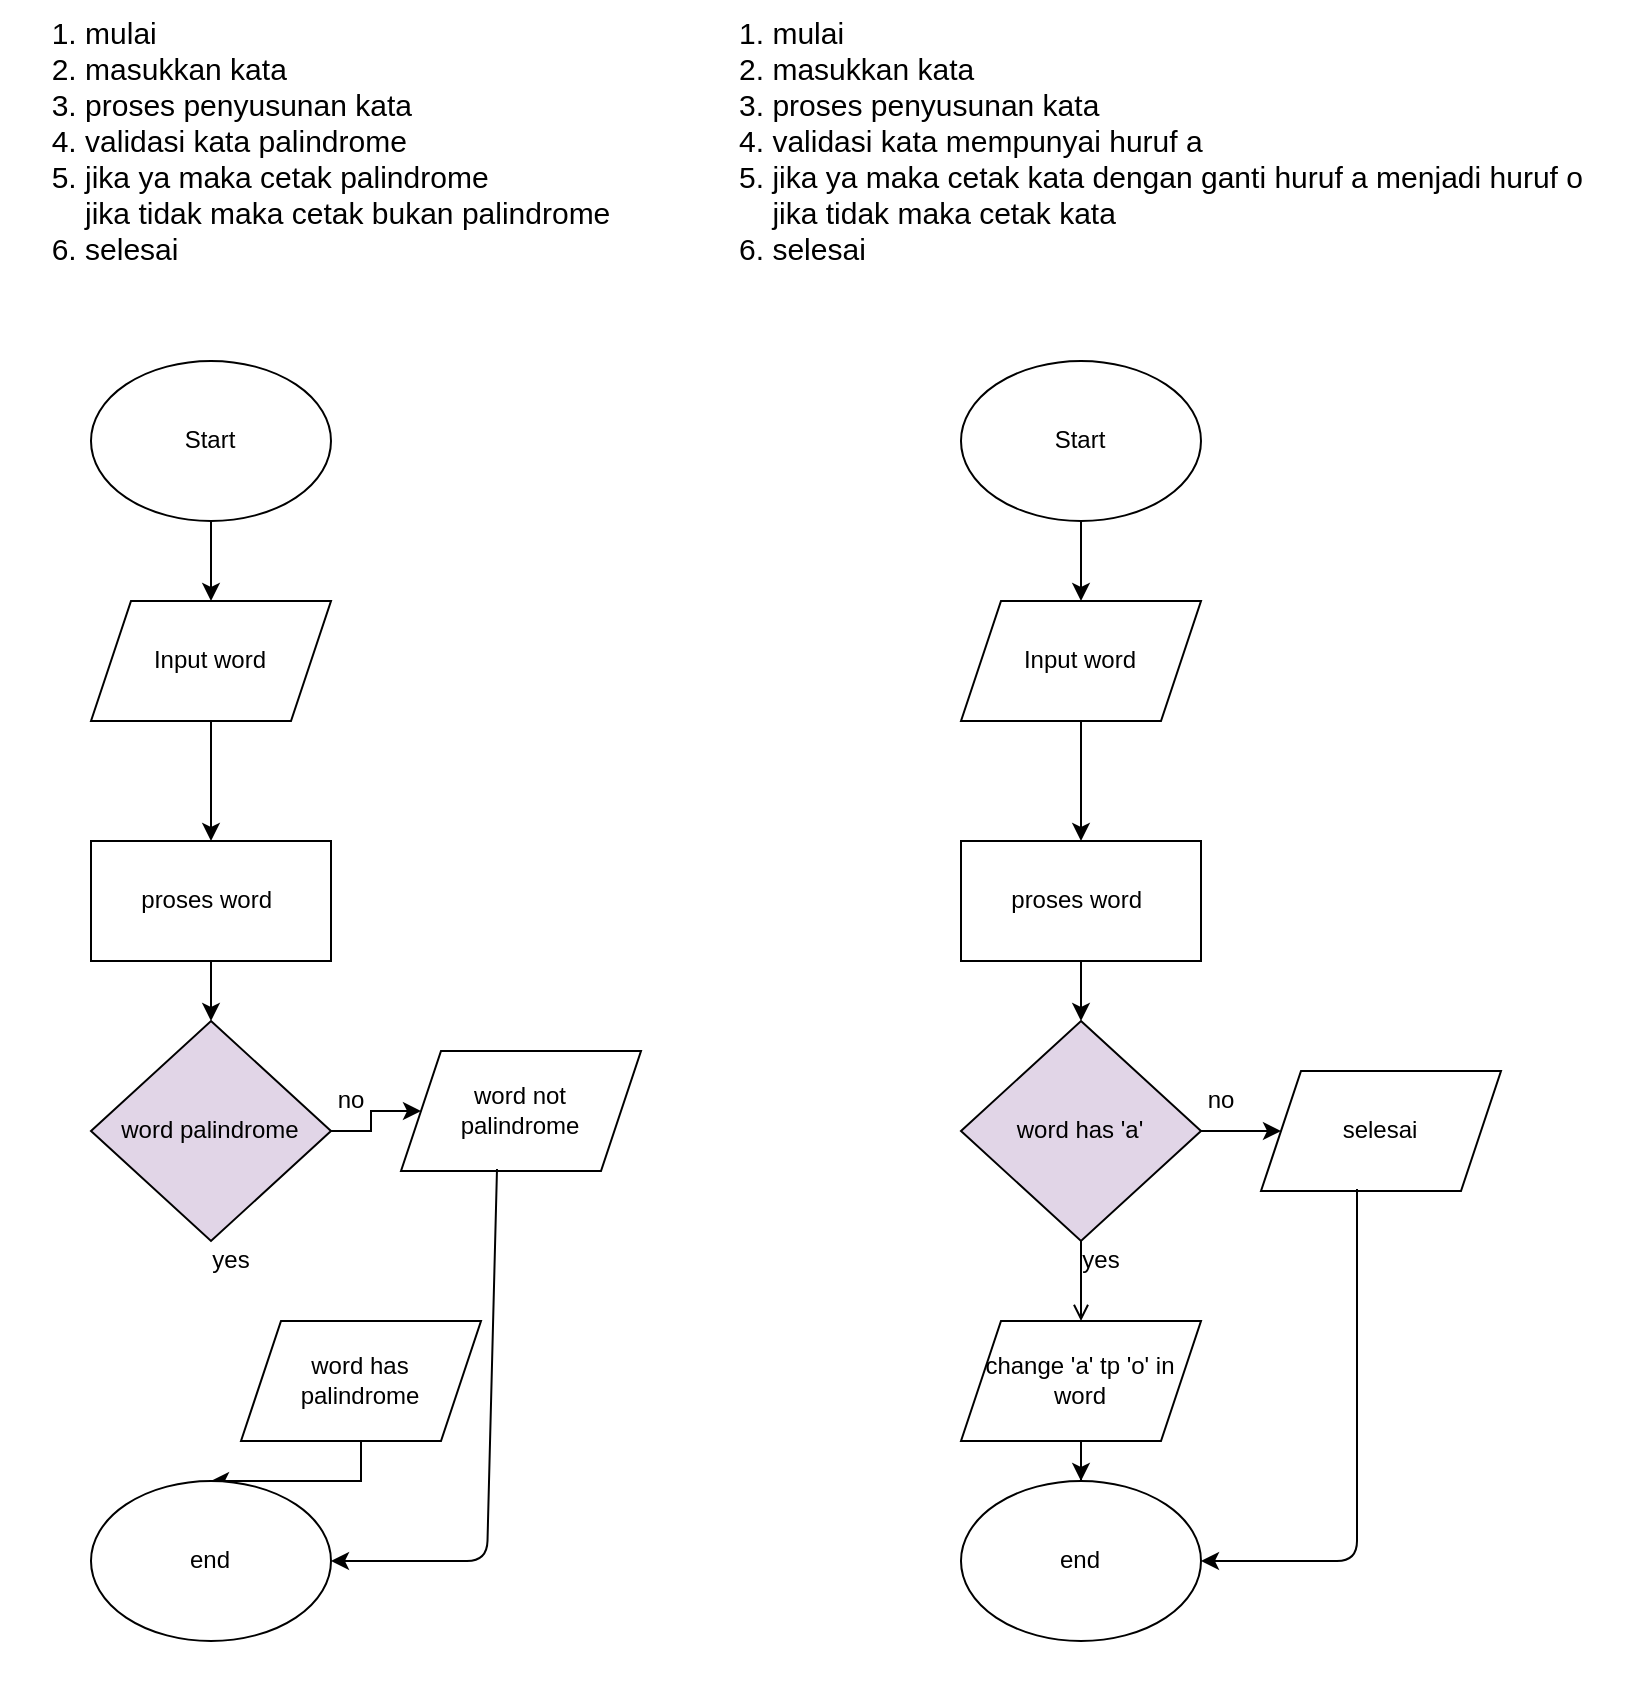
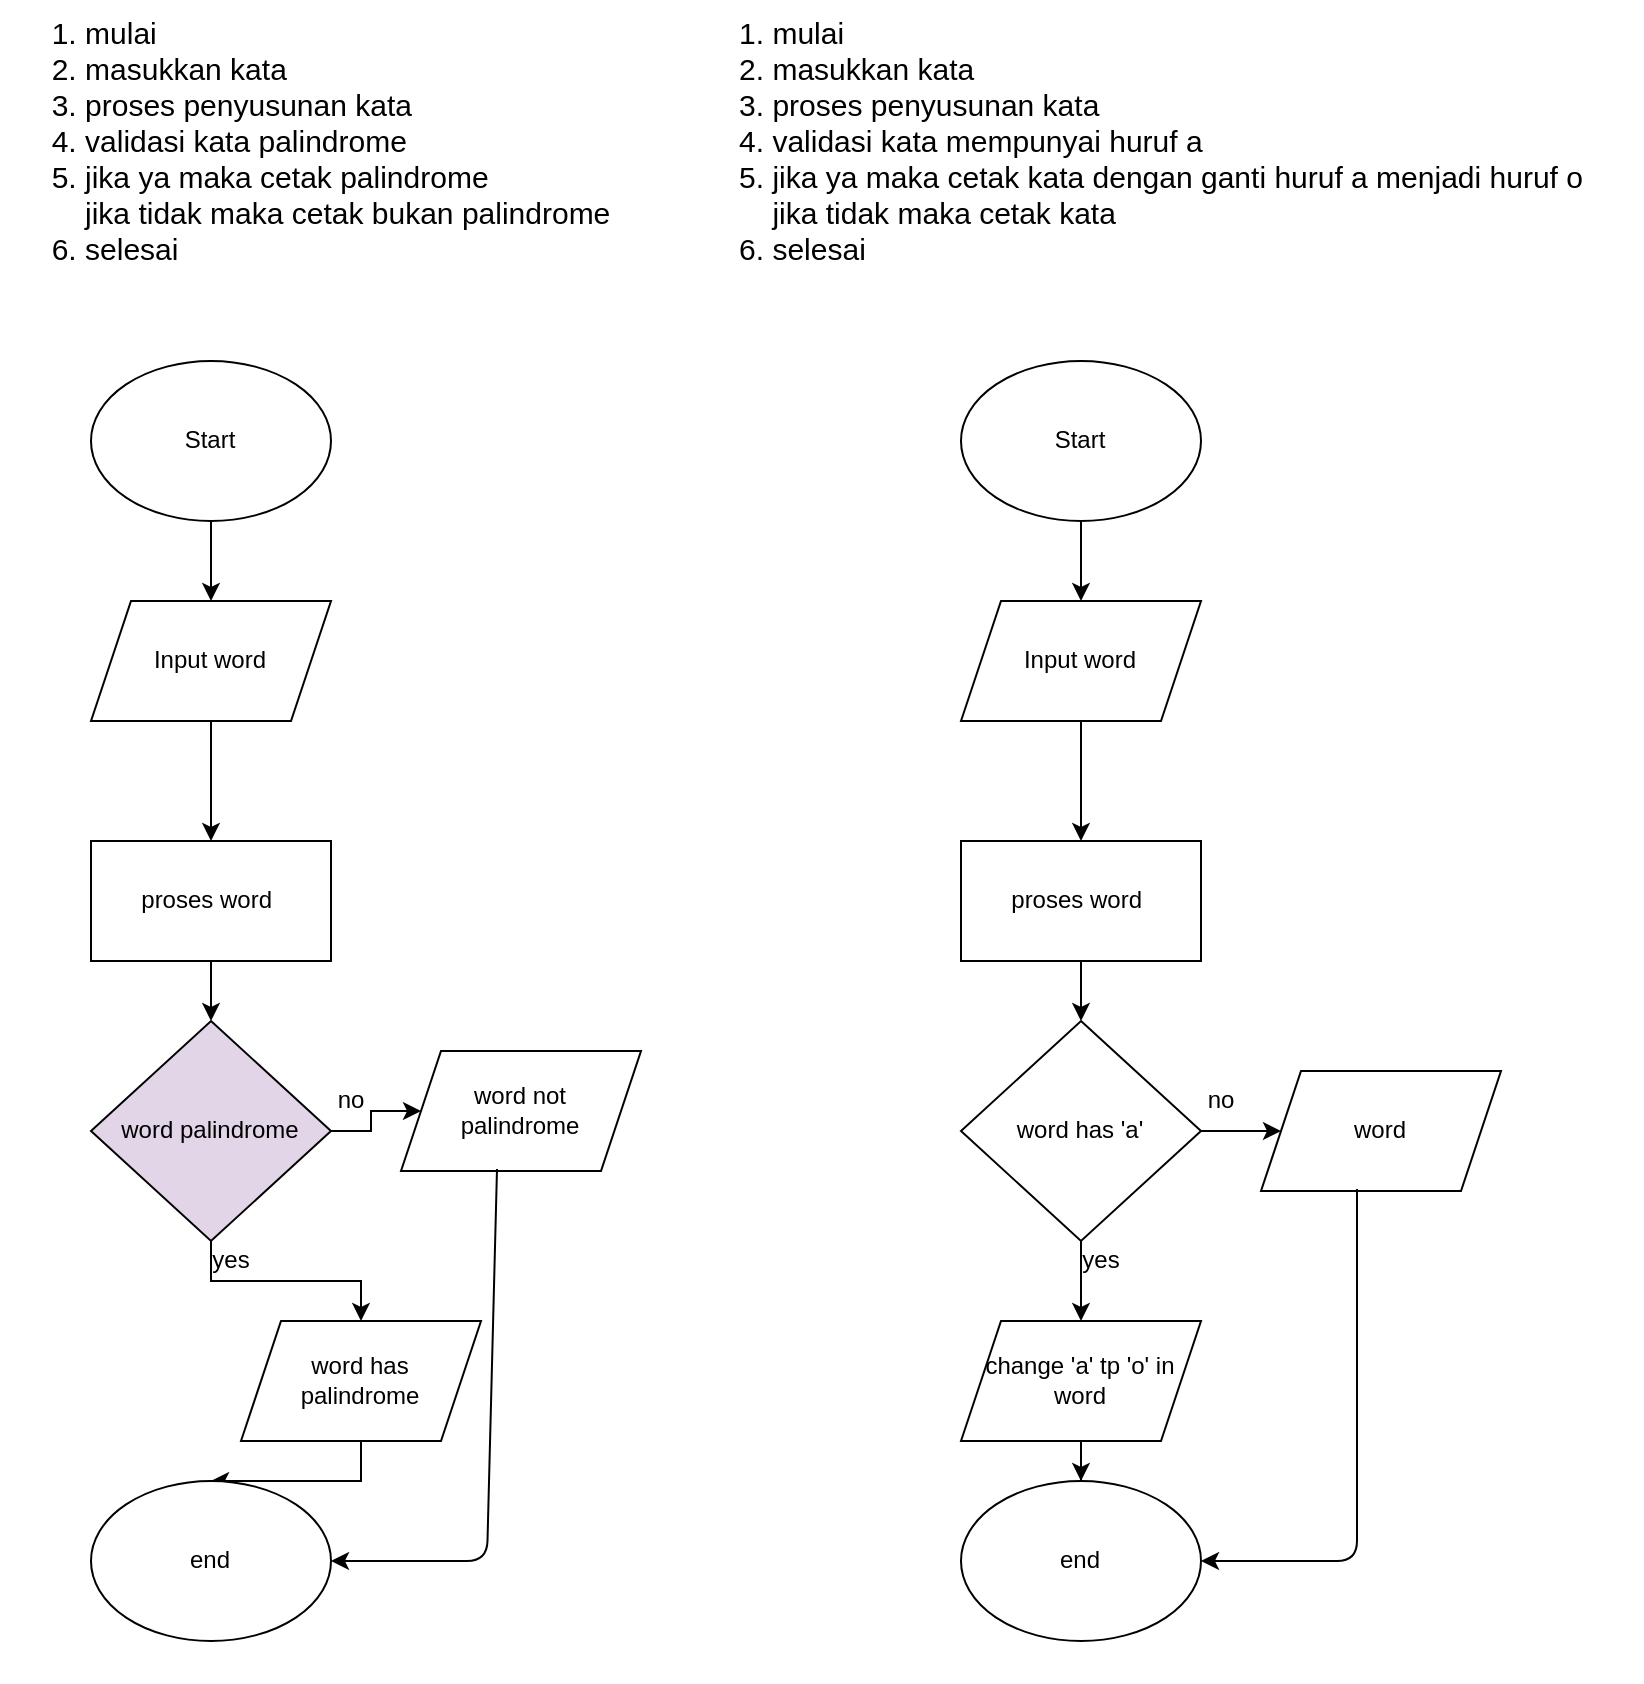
node "word has 'a'": fillcolor #e1d5e7 -> #ffffff
node "selesai": label "selesai" -> "word"
edge "word palindrome" -> "word has palindrome": added
edge "word has 'a'" -> "change 'a' tp 'o' in word": arrowhead open -> classic
